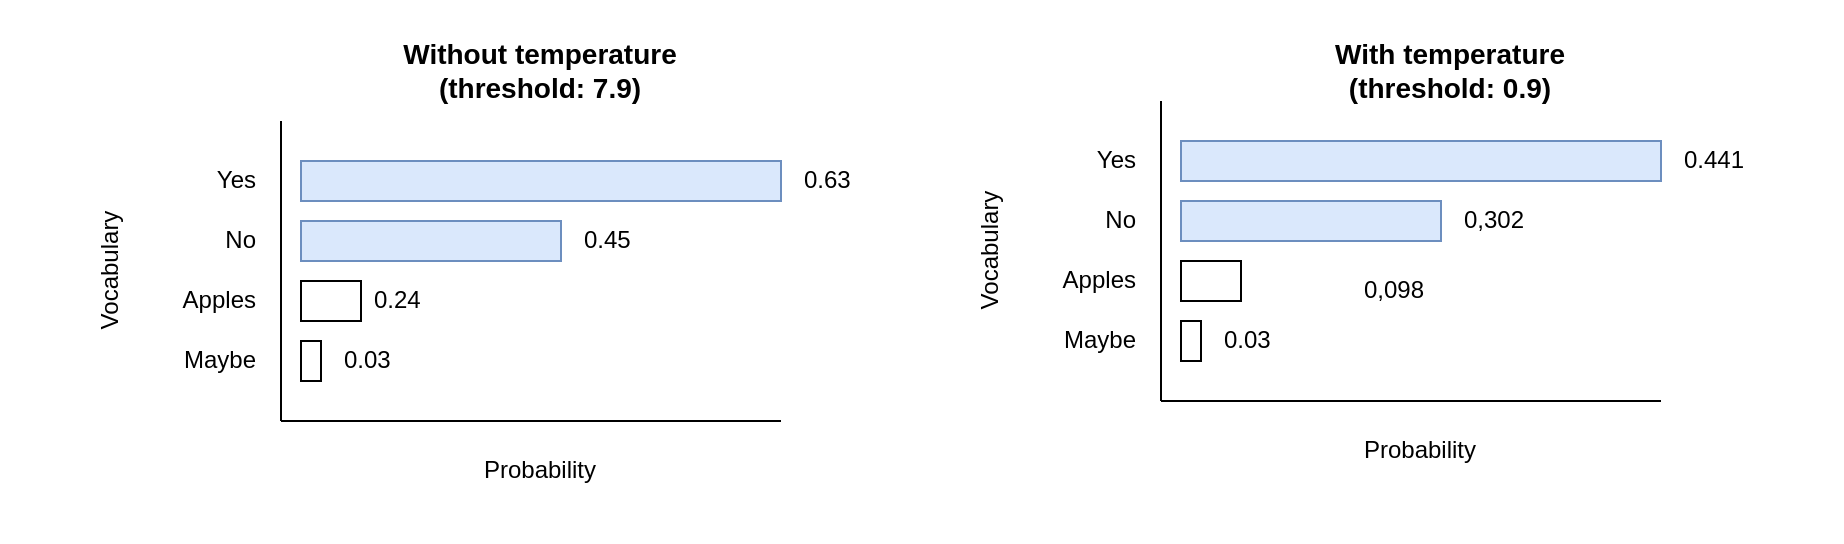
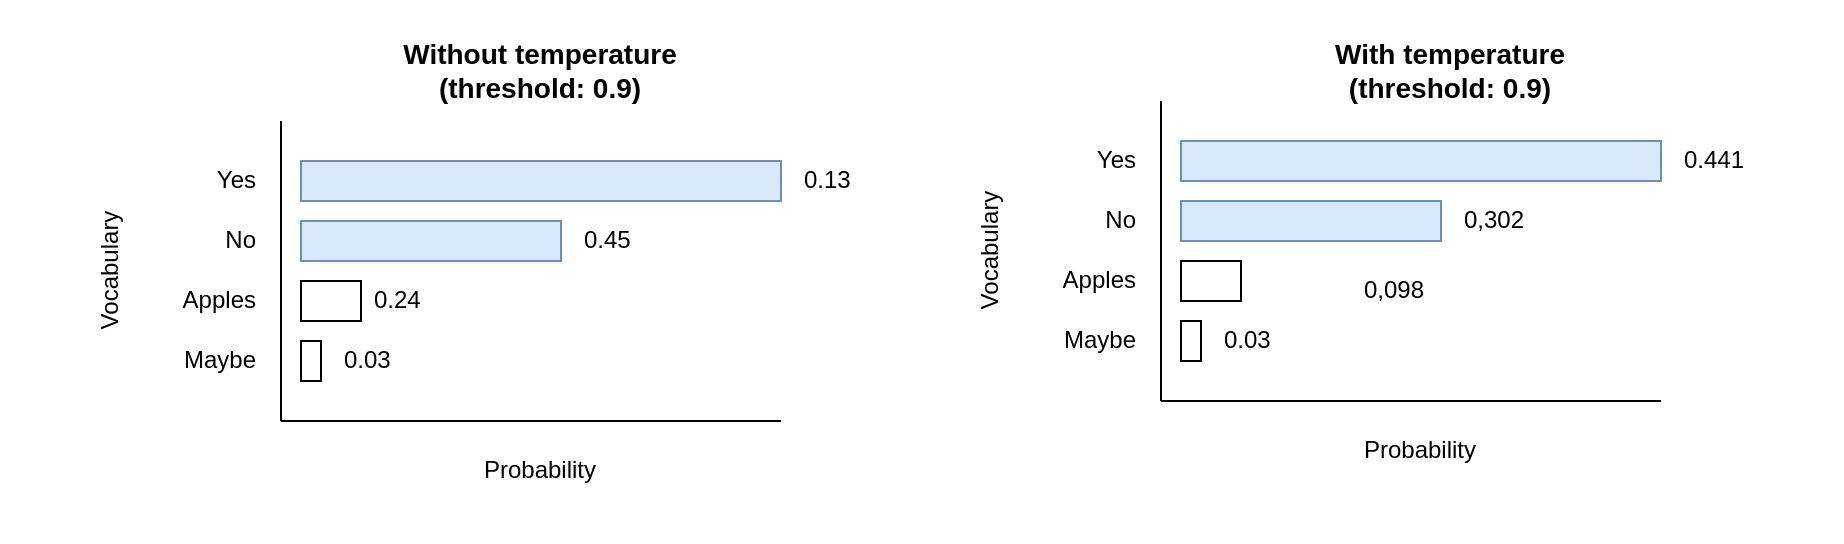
node "Without temperature (threshold: 7.9)": label "Without temperature (threshold: 7.9)" -> "Without temperature (threshold: 0.9)"
node "0.63": label "0.63" -> "0.13"
